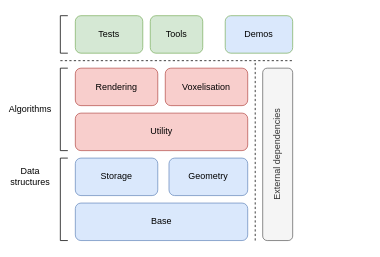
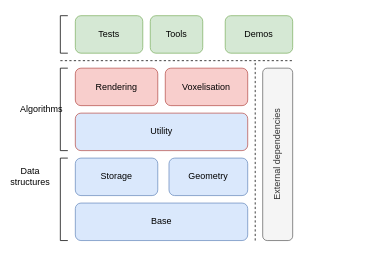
node "Demos": fillcolor #dae8fc -> #d5e8d4
node "Algorithms": moved (30, 109) -> (42, 109)
node "Utility": fillcolor #f8cecc -> #dae8fc
